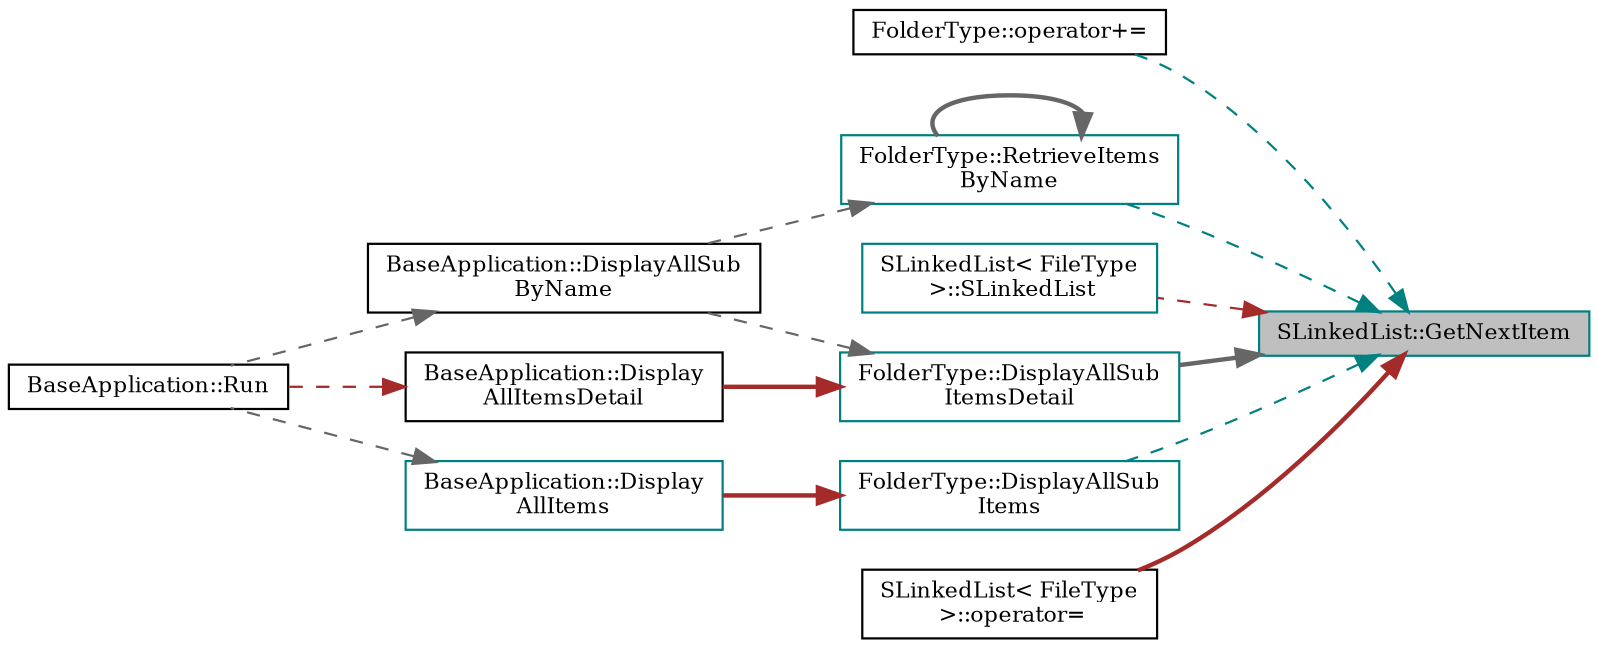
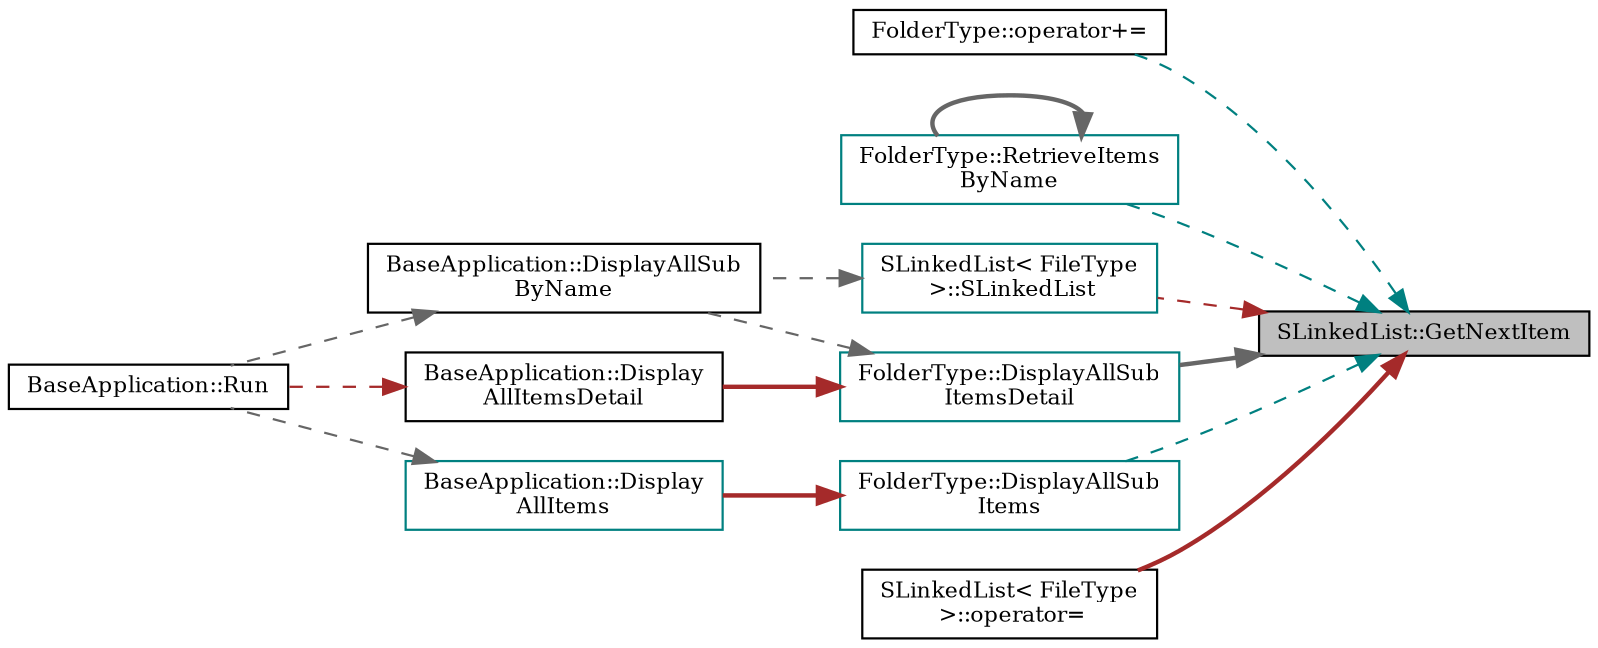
edge "BaseApplication::DisplayAllSub ByName" -> "FolderType::RetrieveItems ByName": now "BaseApplication::DisplayAllSub ByName" -> "SLinkedList< FileType >::SLinkedList"
node "SLinkedList::GetNextItem": color teal -> black
